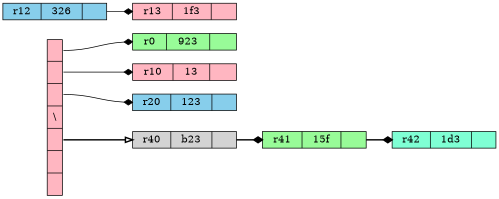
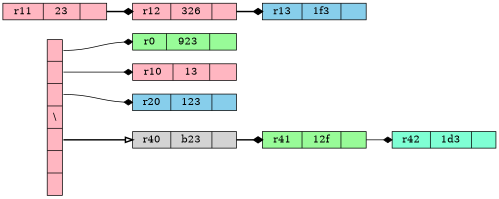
node "r12": fillcolor skyblue -> lightpink
node "r11": added
edge "r12" -> "r13": style solid -> bold
node "r13": fillcolor lightpink -> skyblue
node "r41": text "15f" -> "12f"
edge "r41" -> "r42": style bold -> solid
